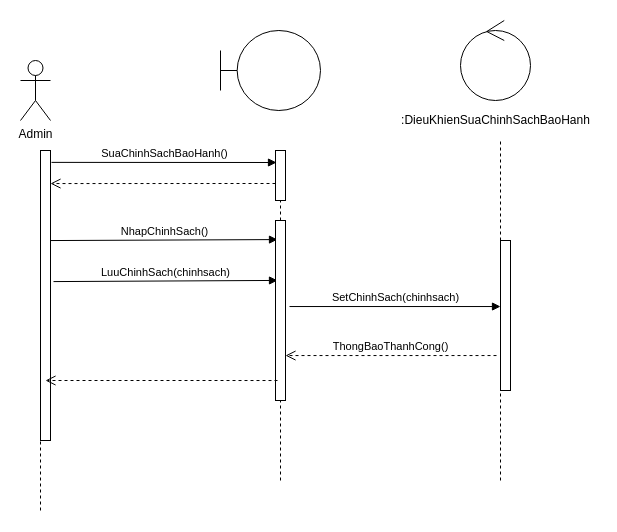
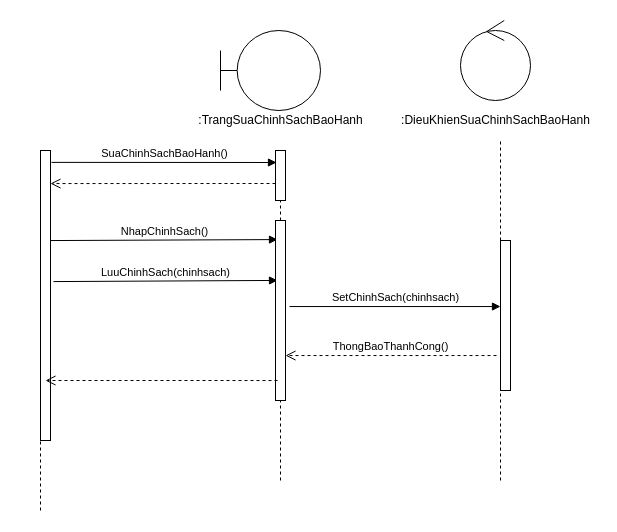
node "Admin": removed
node ":TrangSuaChinhSachBaoHanh": added
